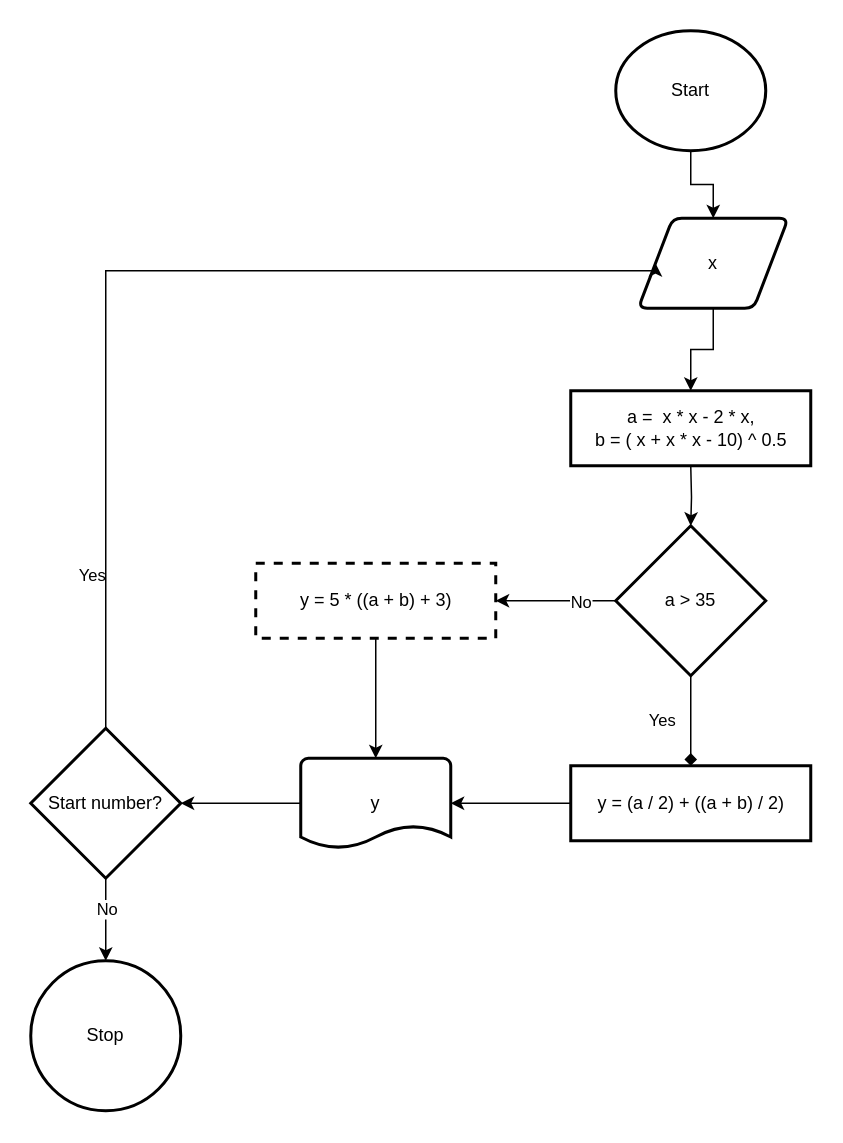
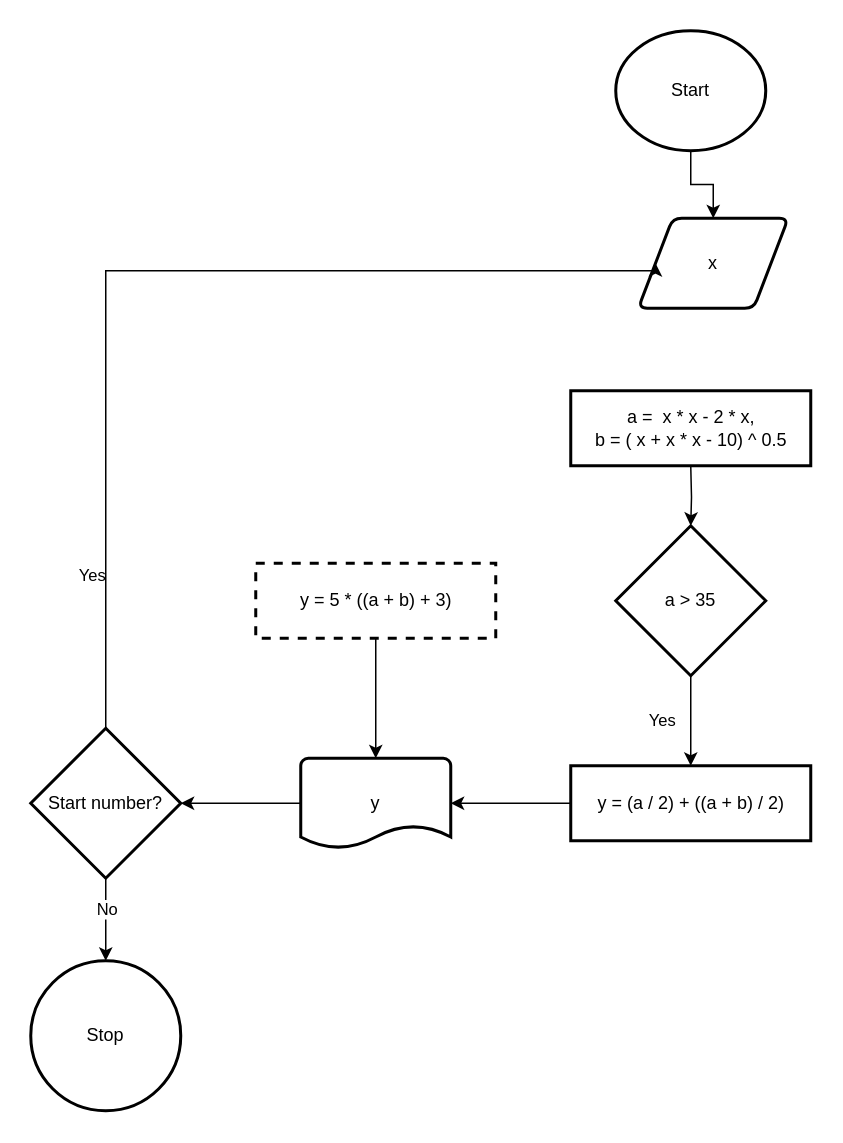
edge "x" -> "a = x * x - 2 * x,b = ( x + x * x - 10) ^ 0.5": removed
edge "a > 35" -> "y = 5 * ((a + b) + 3)": removed, label "No"
edge "a > 35" -> "y = (a / 2) + ((a + b) / 2)": arrowhead diamond -> classic
